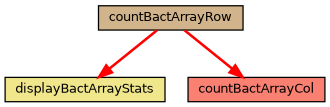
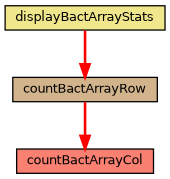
edge "countBactArrayRow" -> "displayBactArrayStats": reversed
